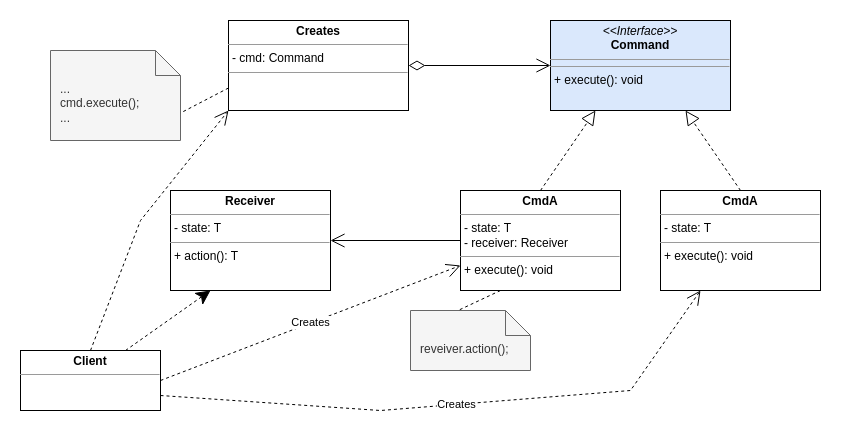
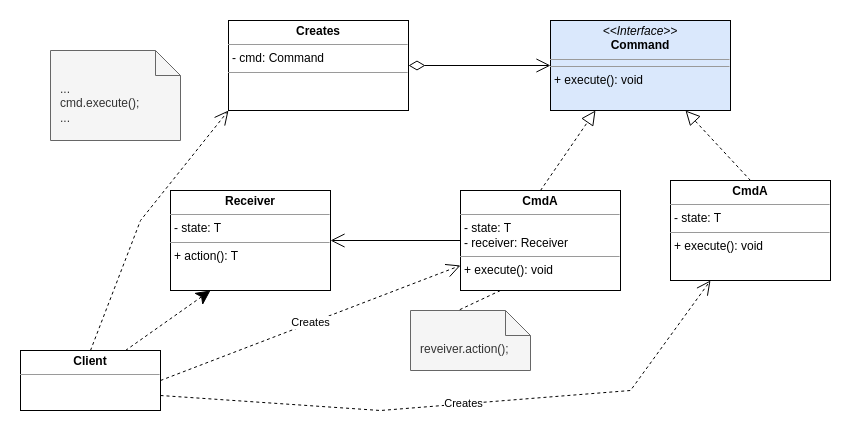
edge "Creates - cmd: Command" -- "... cmd.execute(); ...": removed
node "CmdA - state: T + execute(): void": moved (741, 241) -> (751, 231)
